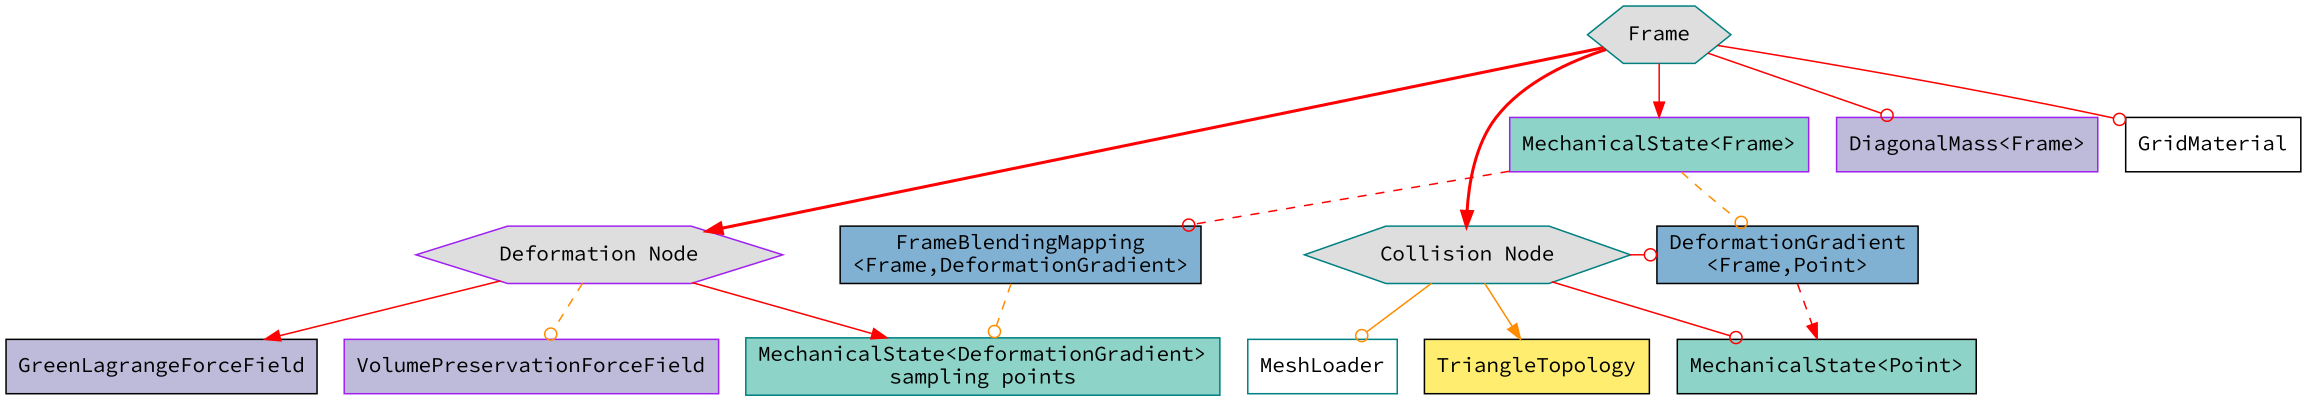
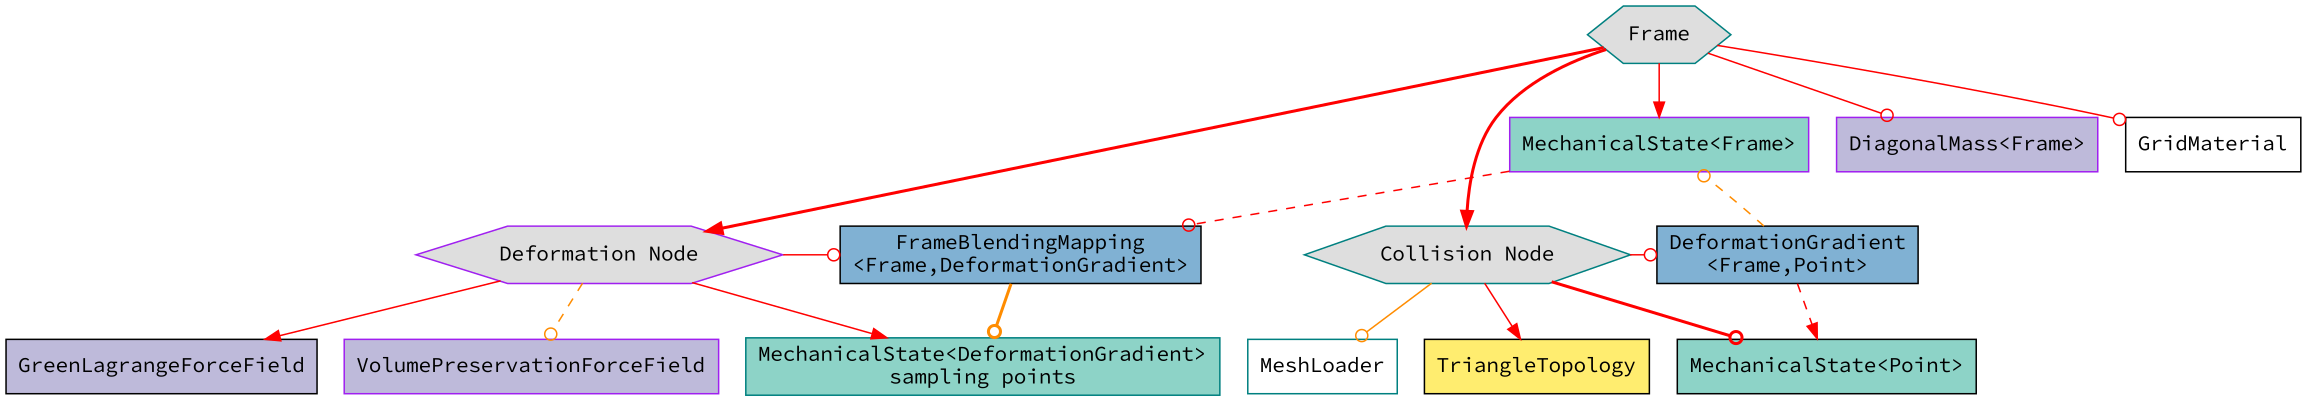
edge "MechanicalState<Frame>" -> "DeformationGradient <Frame,Point>": reversed
edge "Deformation Node" -> "FrameBlendingMapping <Frame,DeformationGradient>": added
edge "FrameBlendingMapping <Frame,DeformationGradient>" -> "MechanicalState<DeformationGradient> sampling points": style dashed -> bold
edge "Collision Node" -> "TriangleTopology": color darkorange -> red
edge "Collision Node" -> "MechanicalState<Point>": style solid -> bold
